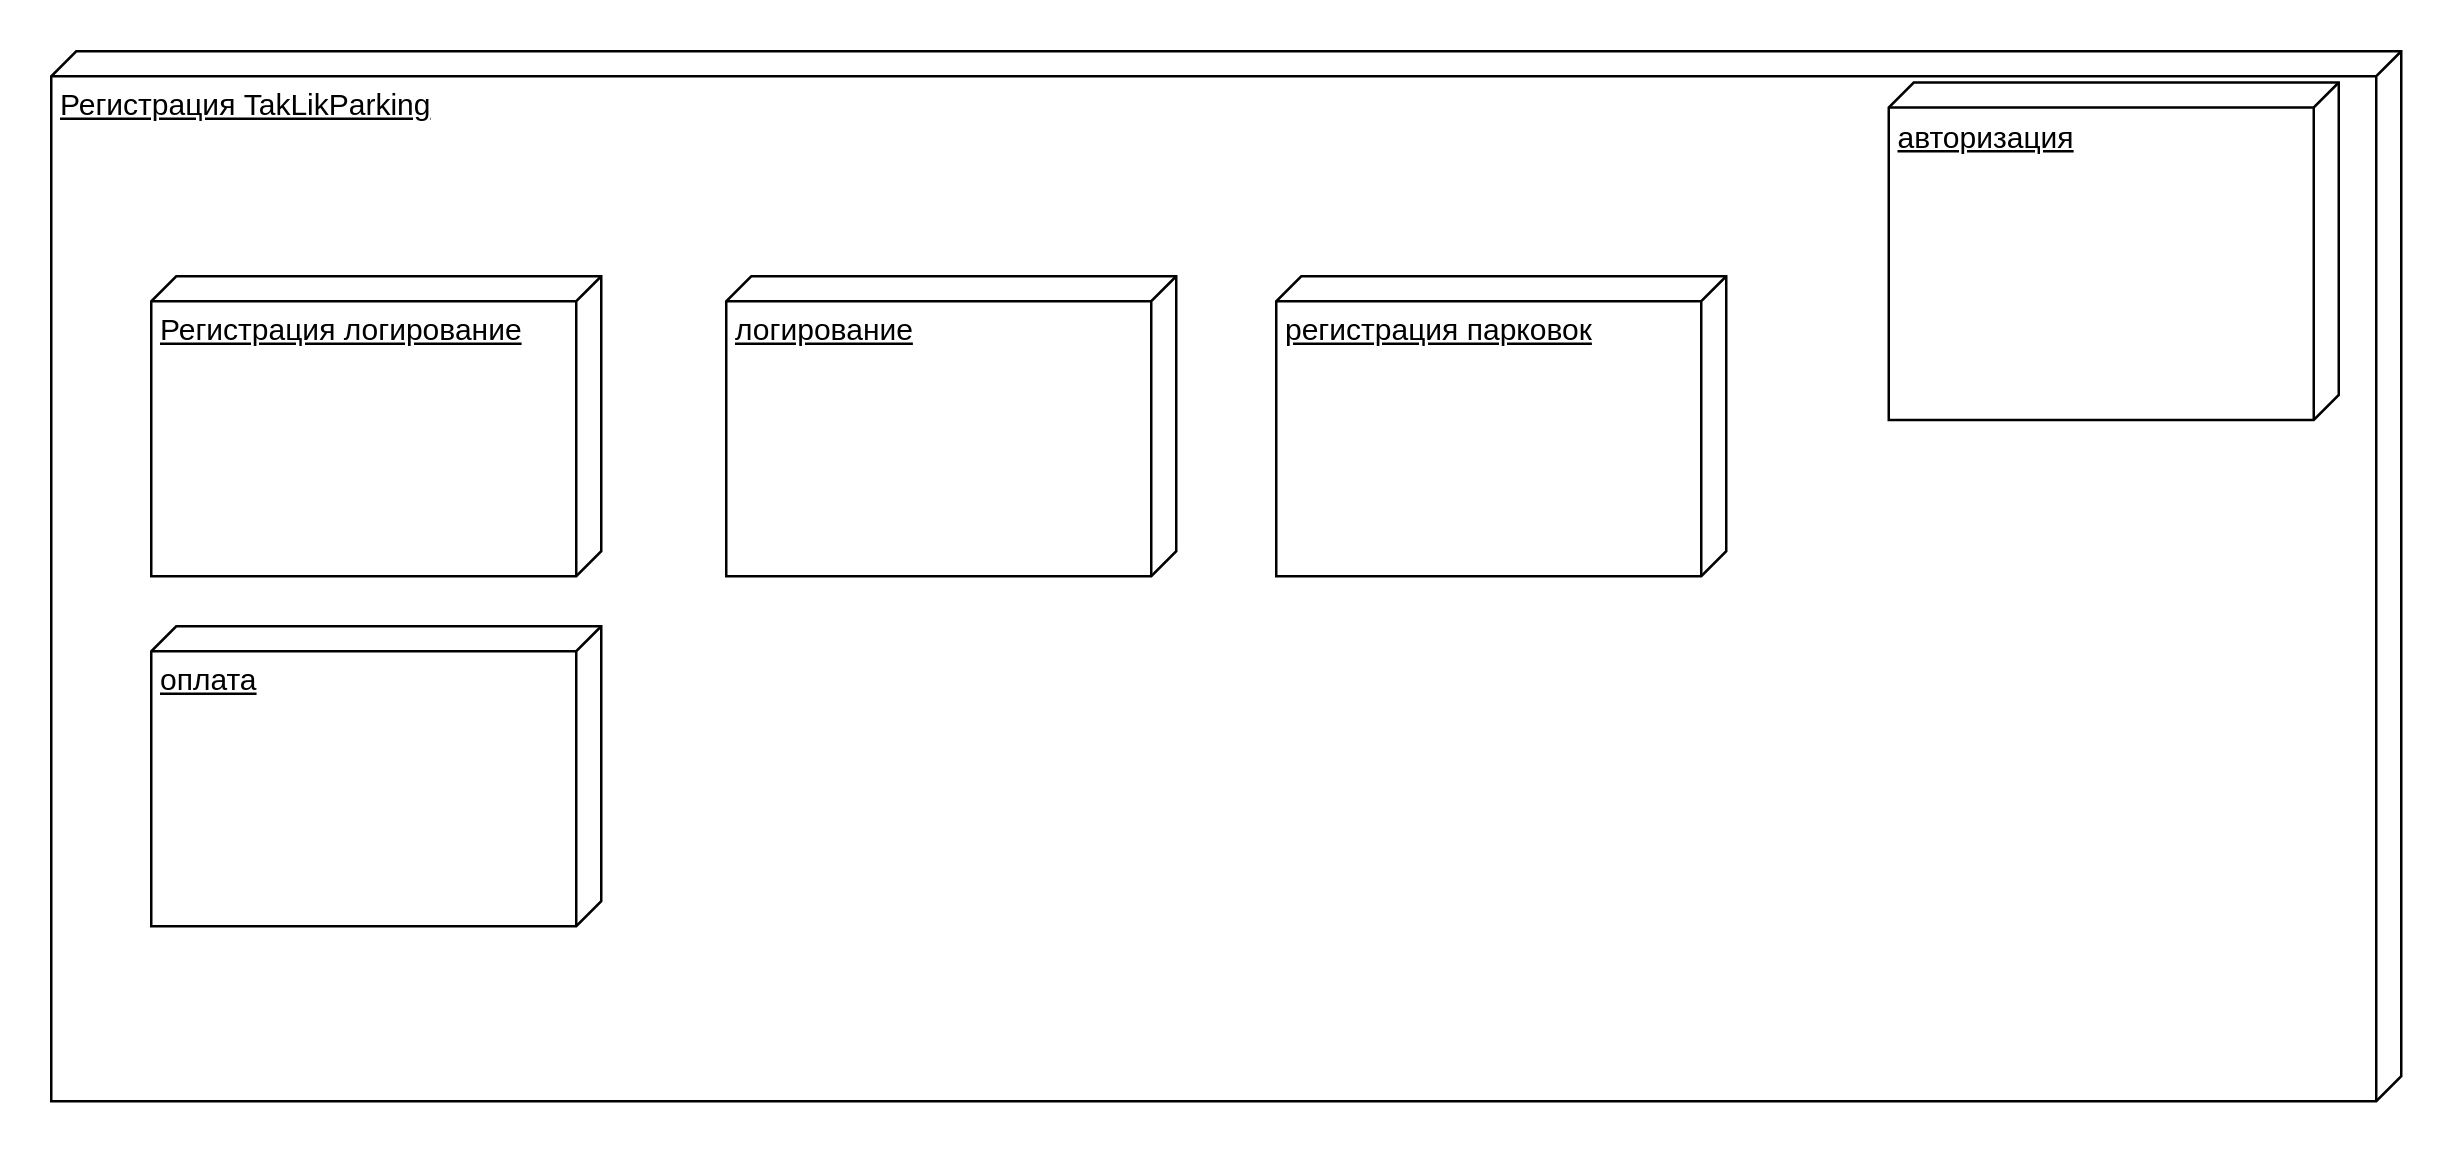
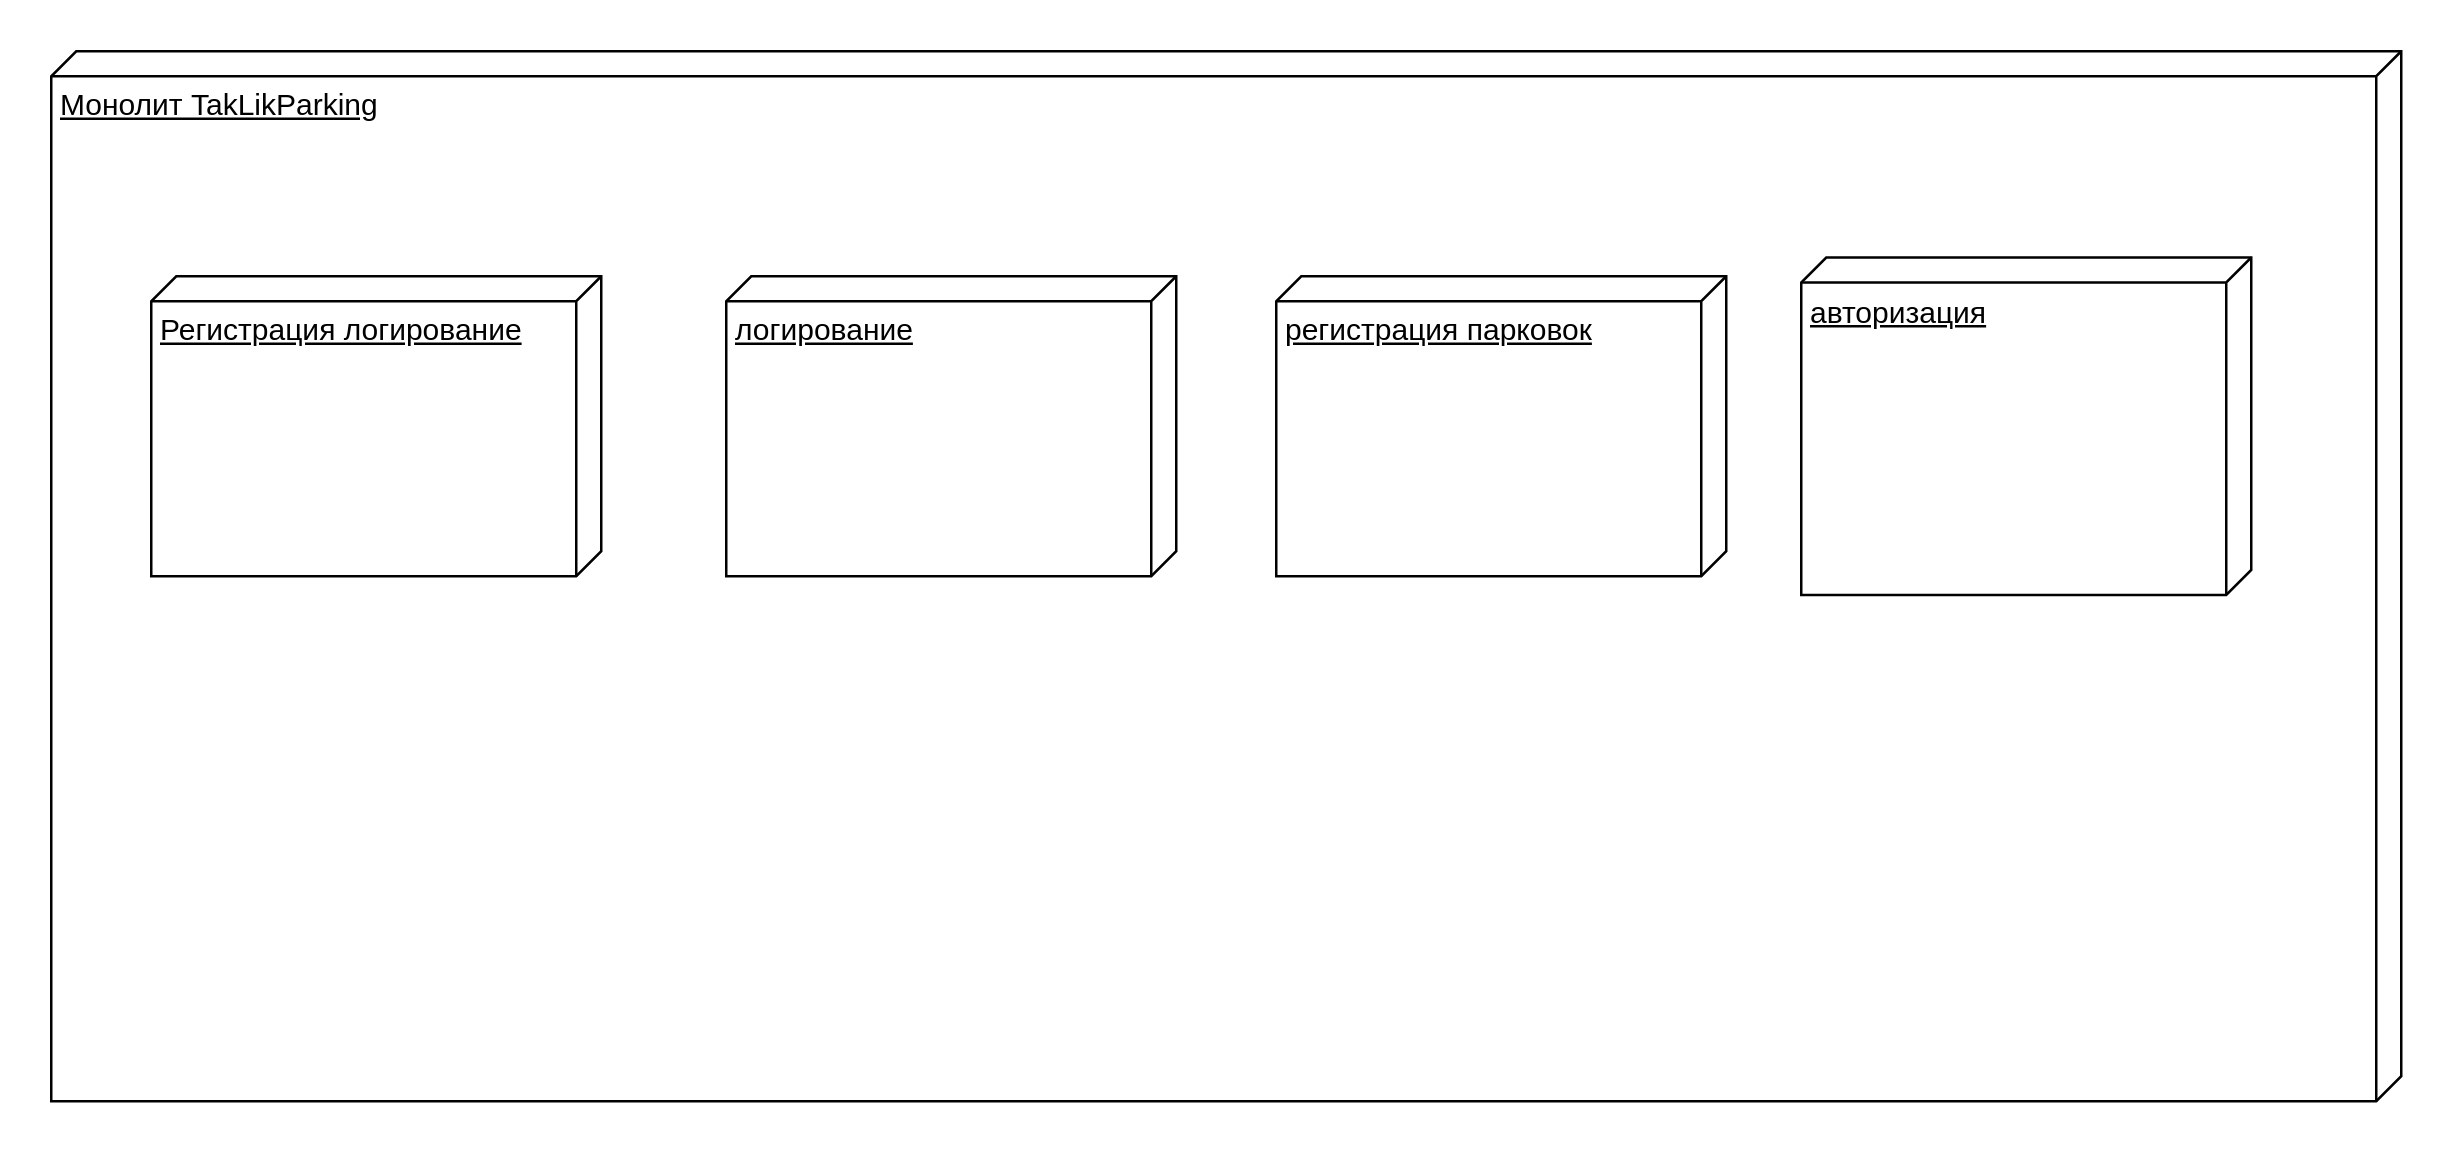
node "Регистрация TakLikParking": label "Регистрация TakLikParking" -> "Монолит TakLikParking"
node "авторизация": moved (2114, 251) -> (2026, 426)
node "оплата": removed
